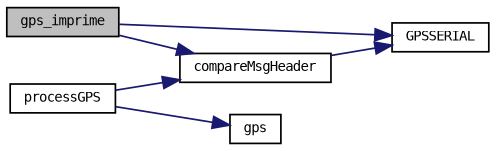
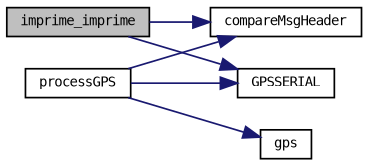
node "gps_imprime": label "gps_imprime" -> "imprime_imprime"
edge "compareMsgHeader" -> "GPSSERIAL": now "processGPS" -> "GPSSERIAL"
